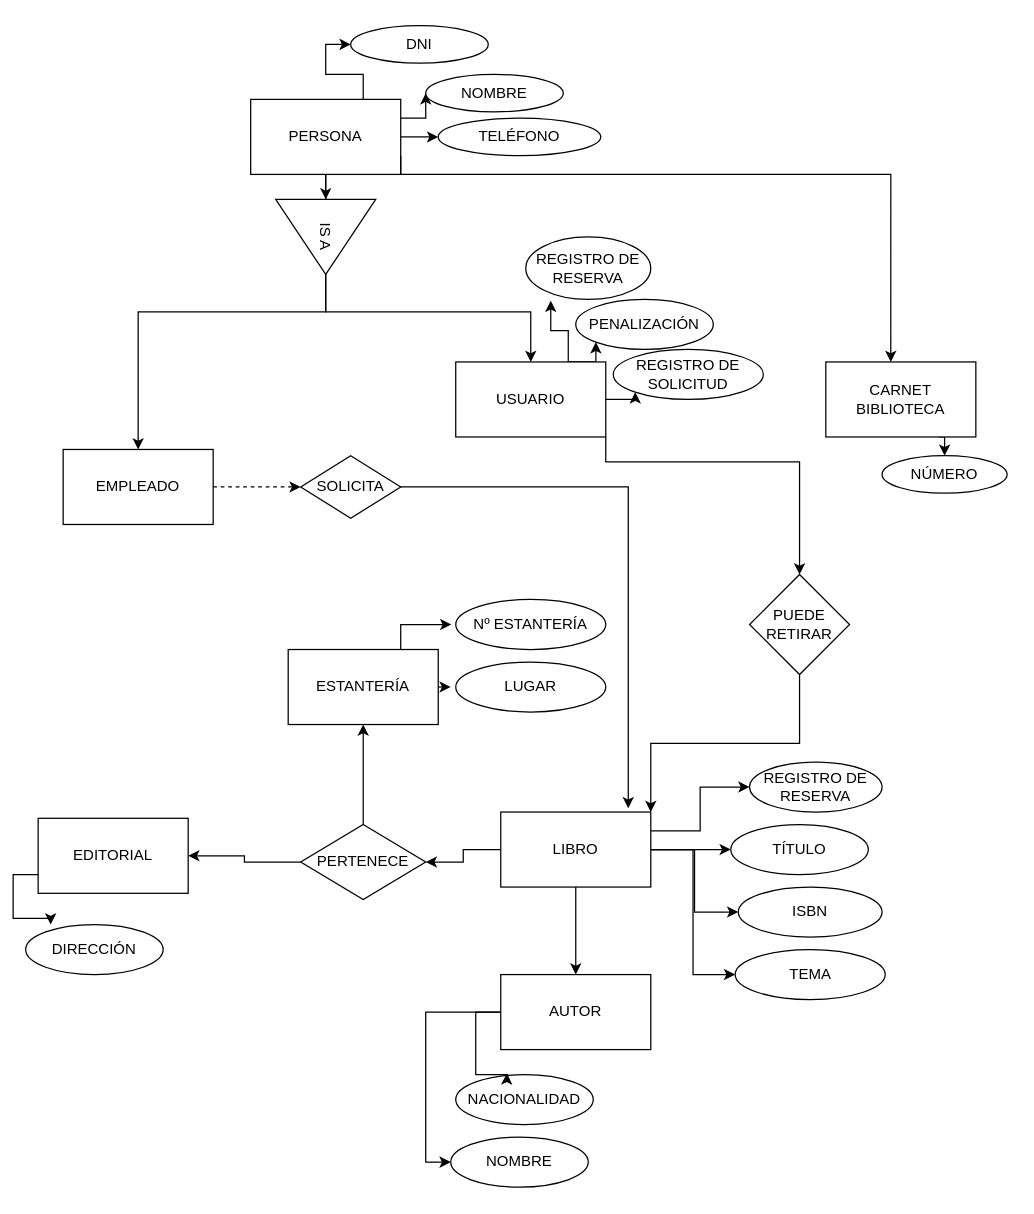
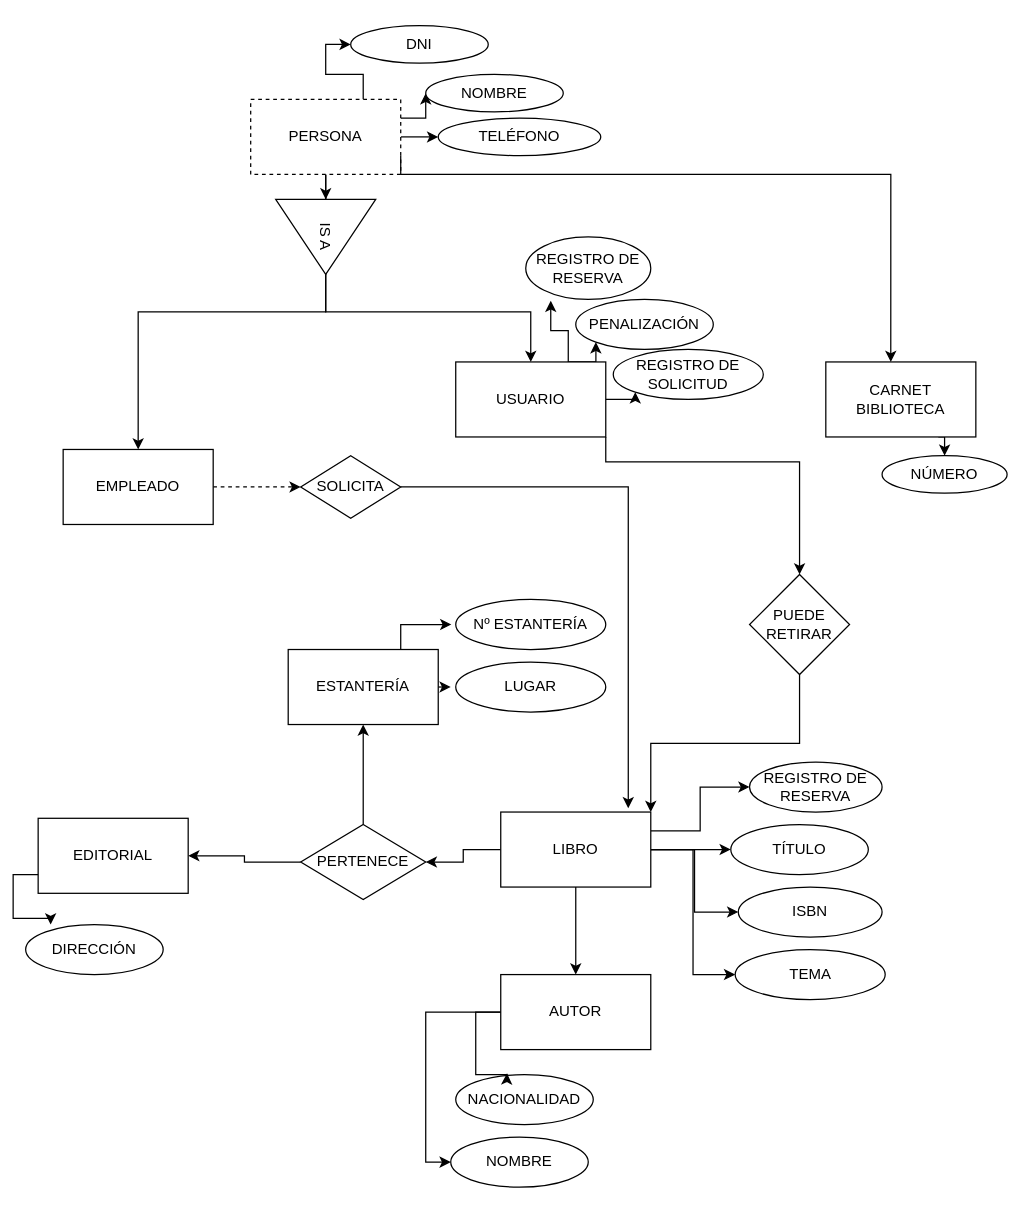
node "PERSONA": style solid -> dashed
